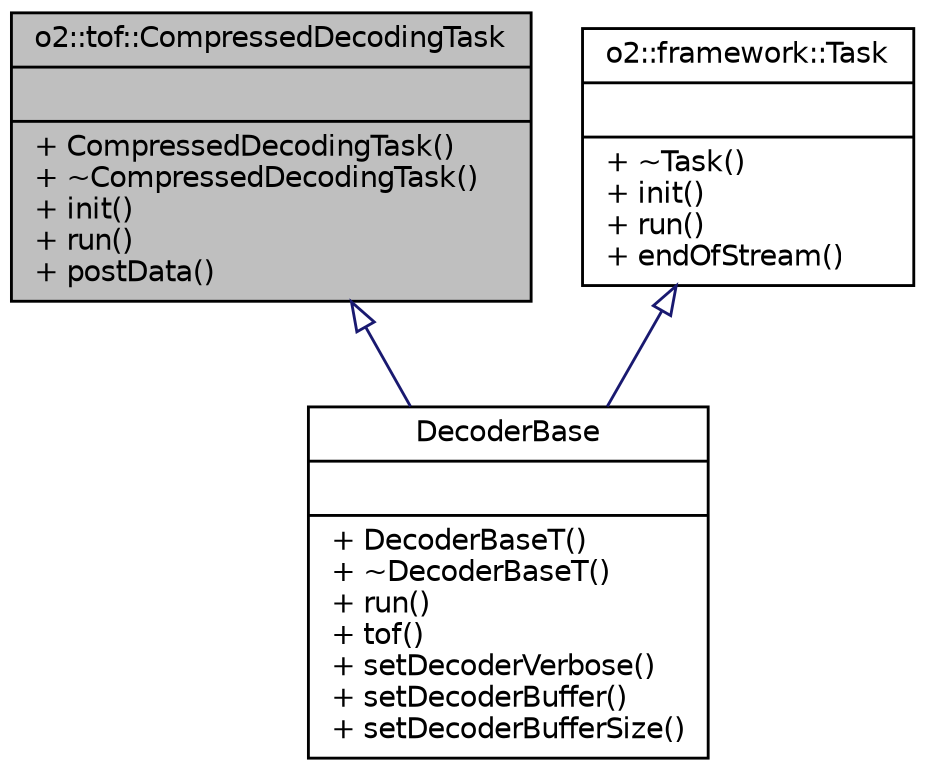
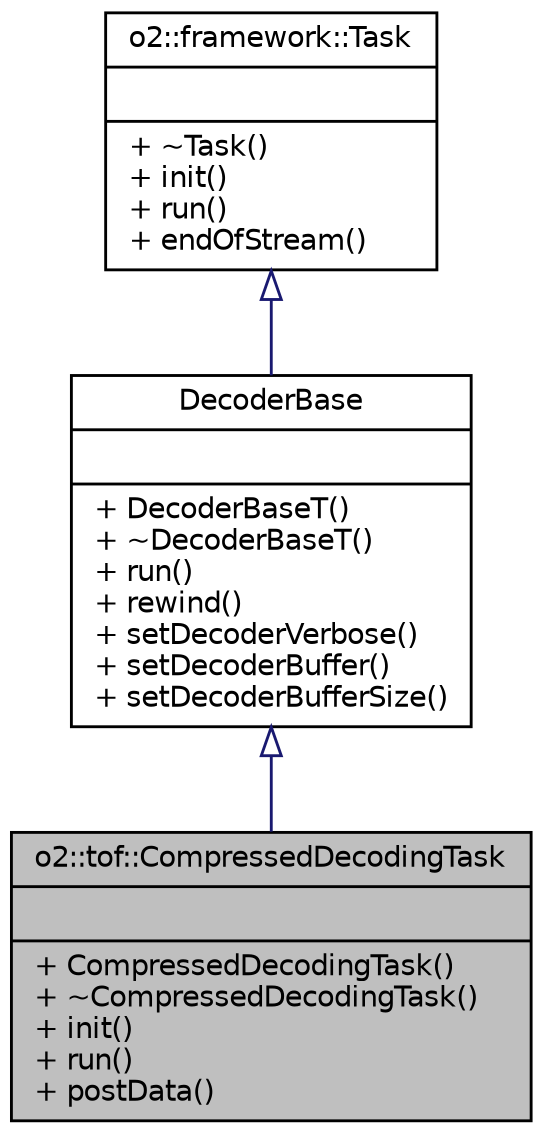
edge "DecoderBase" -> "o2::tof::CompressedDecodingTask": reversed
node "DecoderBase": text "+ tof()" -> "+ rewind()"
